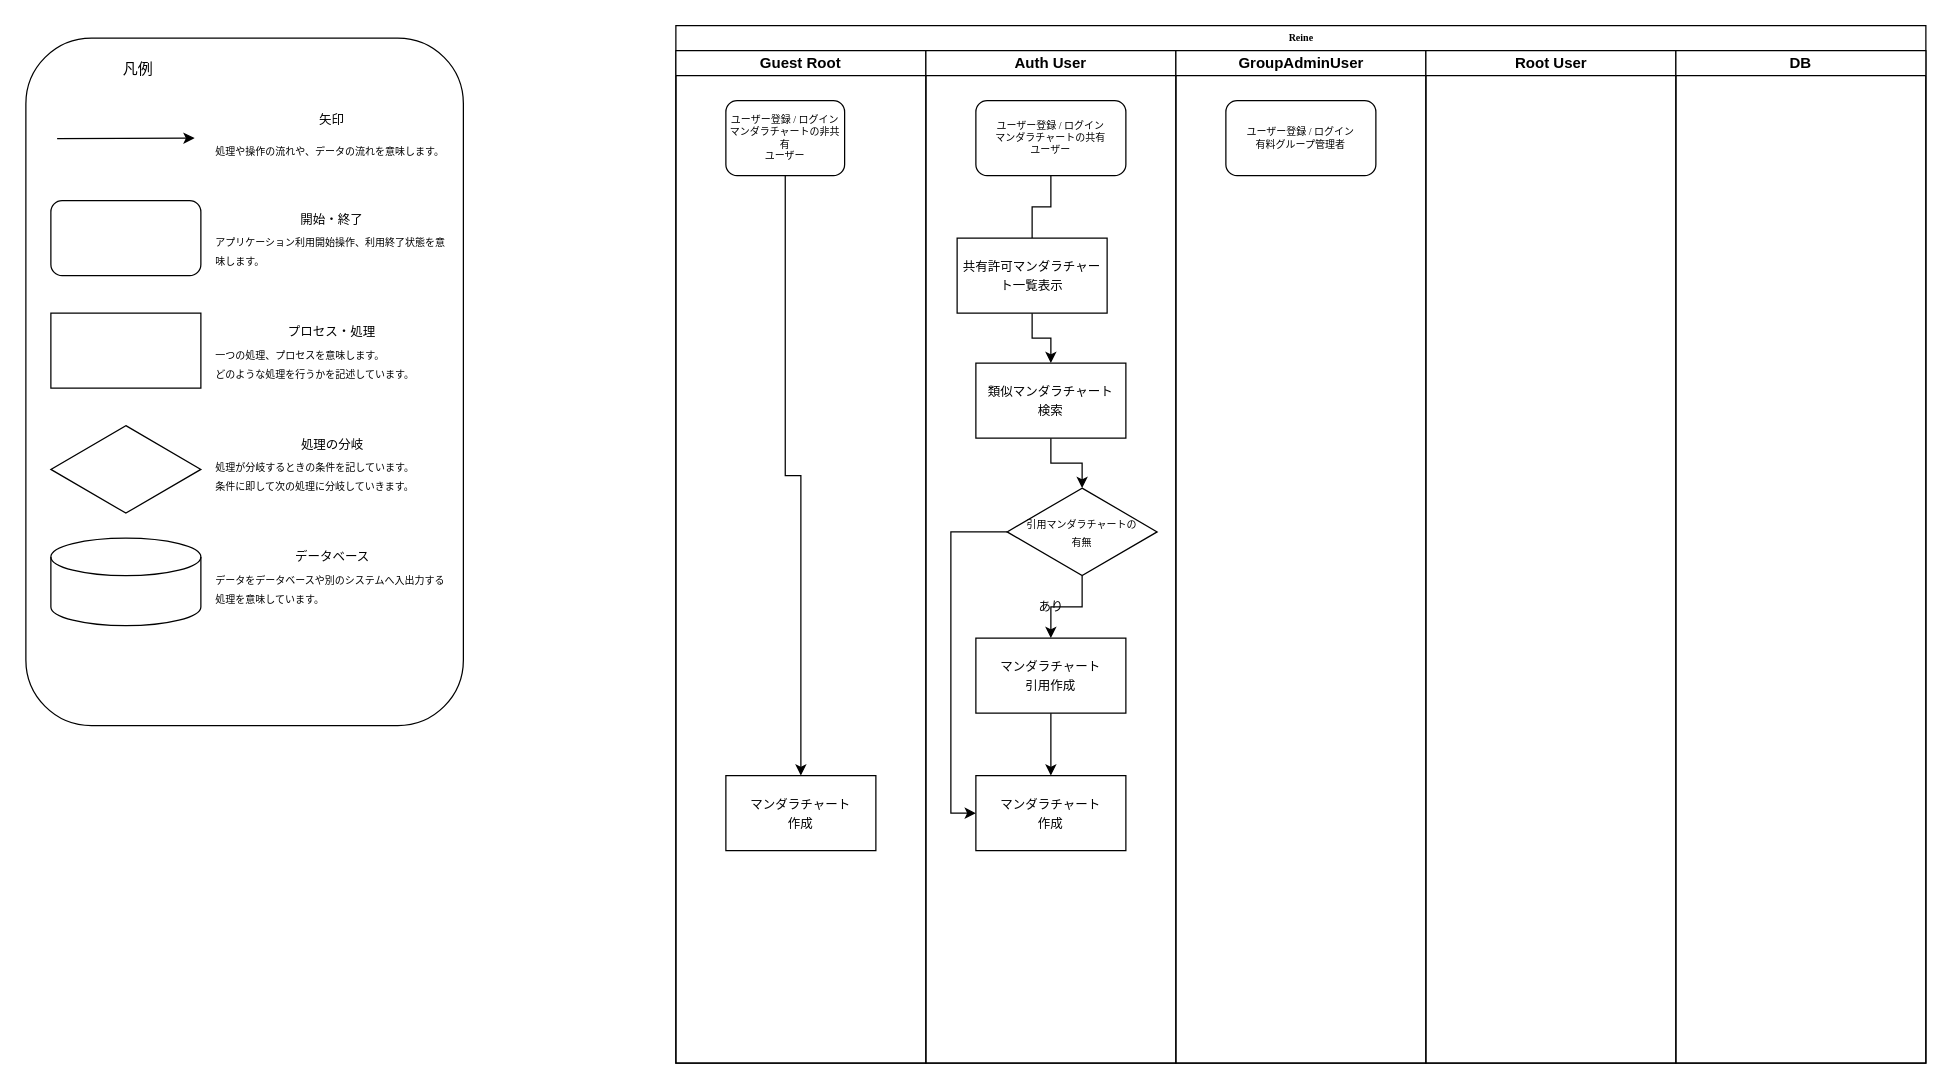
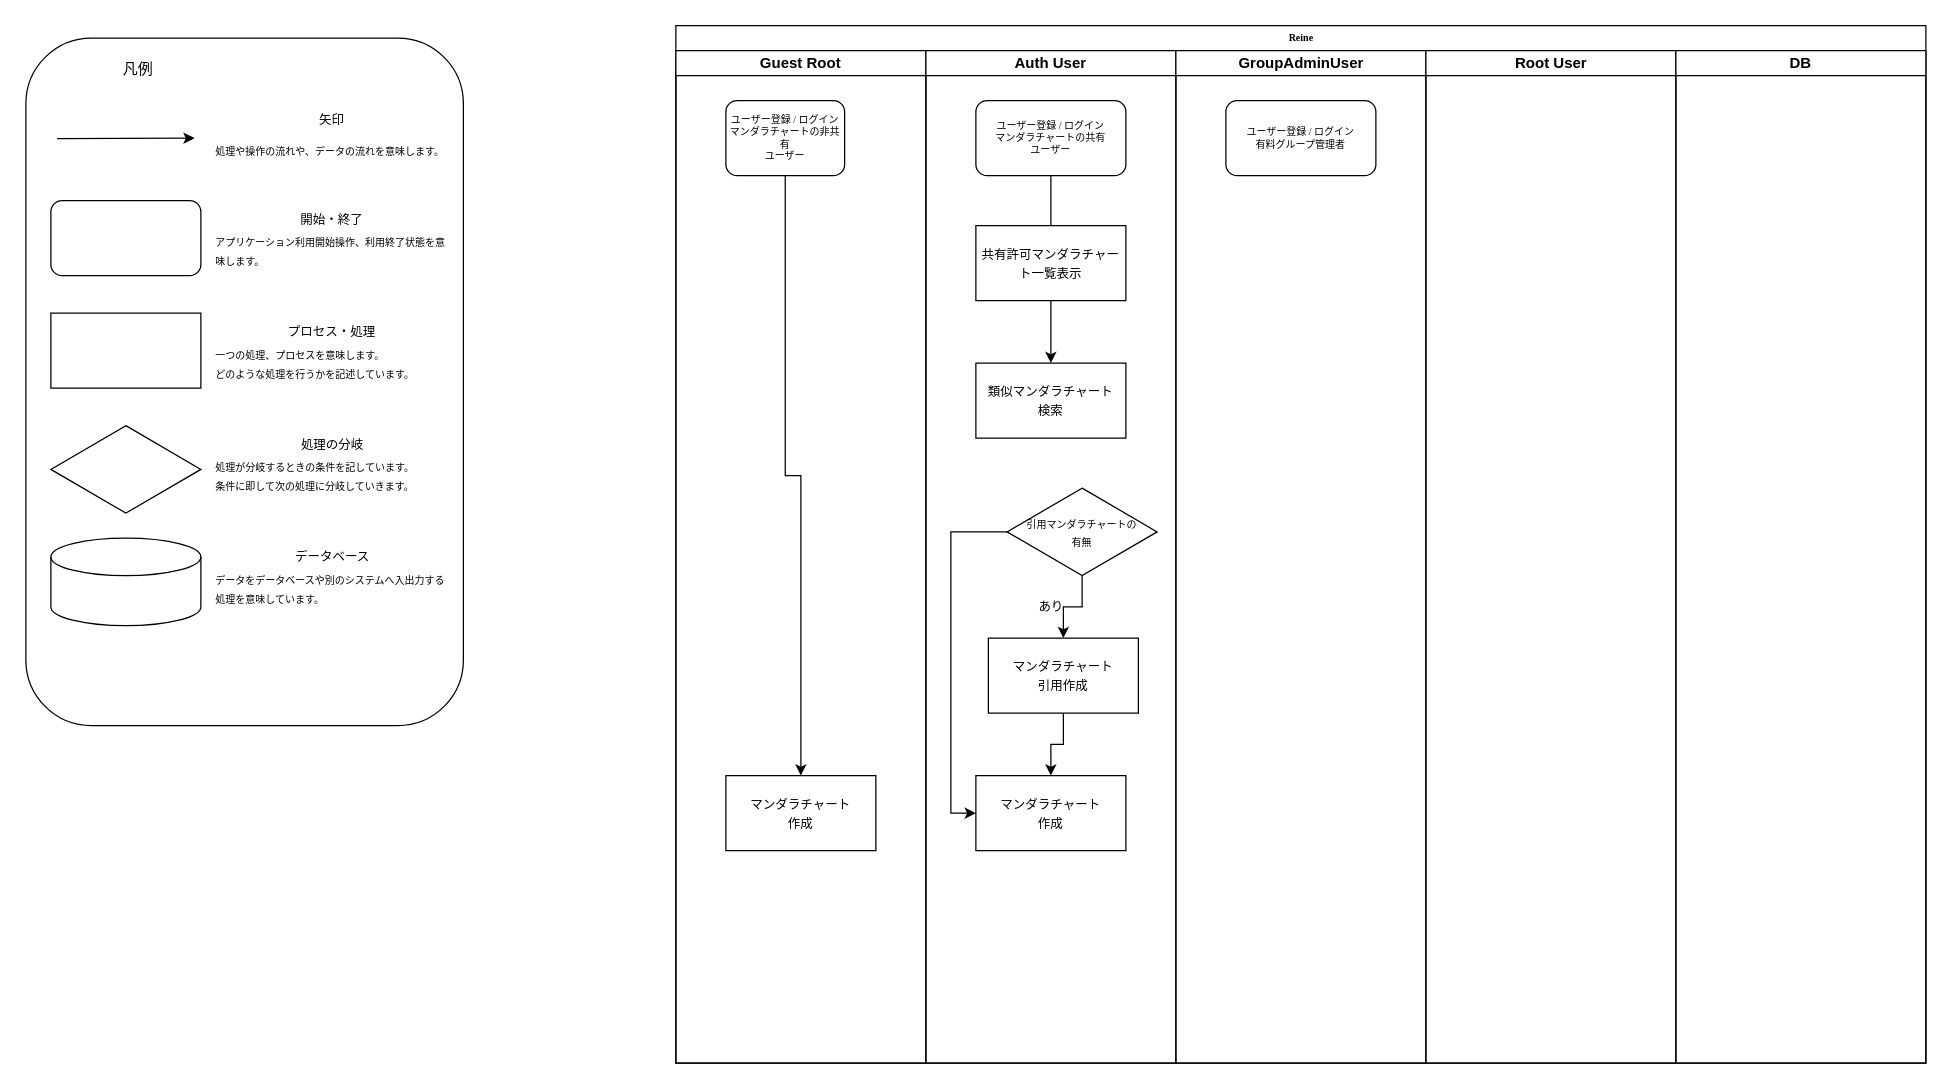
node "共有許可マンダラチャート一覧表示": moved (1032, 276) -> (1051, 263)
edge "類似マンダラチャート 検索" -> "引用マンダラチャートの 有無": removed
node "マンダラチャート 引用作成": moved (1051, 676) -> (1063, 676)
